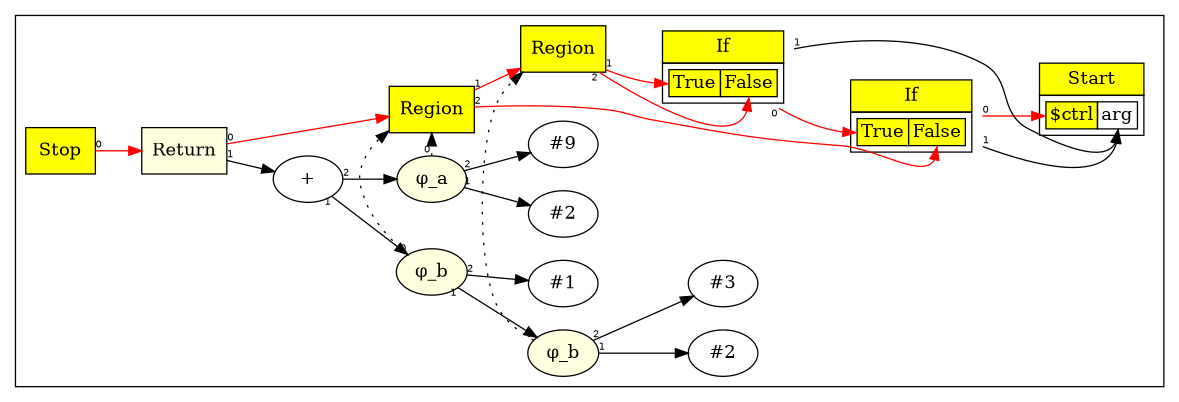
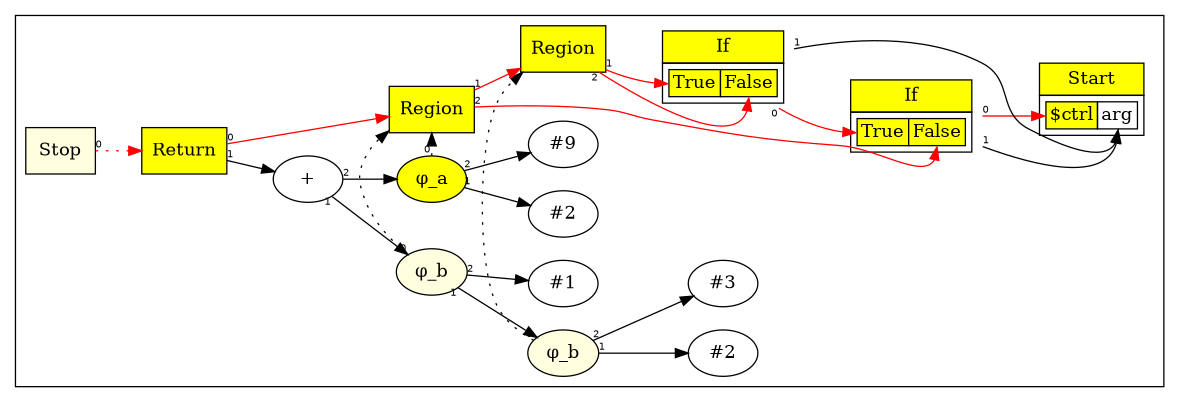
node "Stop": fillcolor yellow -> lightyellow
edge "Stop" -> "Return": style solid -> dotted
node "Return": fillcolor lightyellow -> yellow
node "φ_a": fillcolor lightyellow -> yellow
